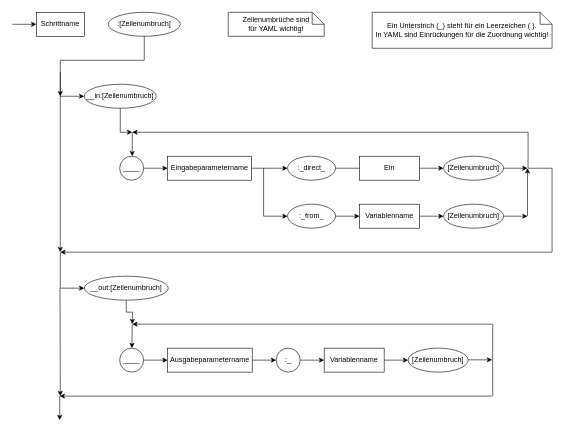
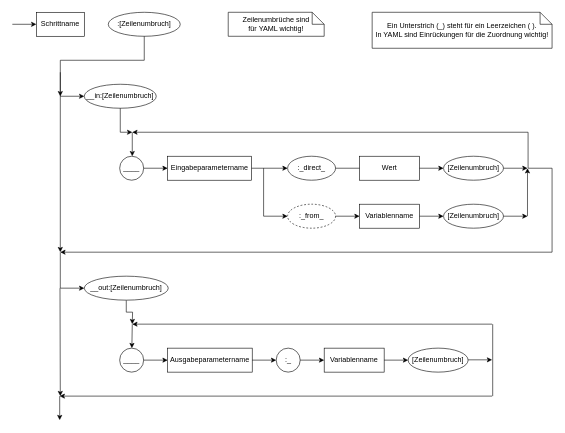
node "Ein": label "Ein" -> "Wert"
node ":_from_": style solid -> dashed
